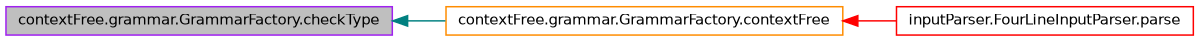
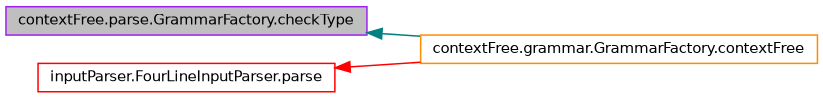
node "contextFree.grammar.GrammarFactory.checkType": label "contextFree.grammar.GrammarFactory.checkType" -> "contextFree.parse.GrammarFactory.checkType"
edge "inputParser.FourLineInputParser.parse" -> "contextFree.grammar.GrammarFactory.contextFree": reversed
